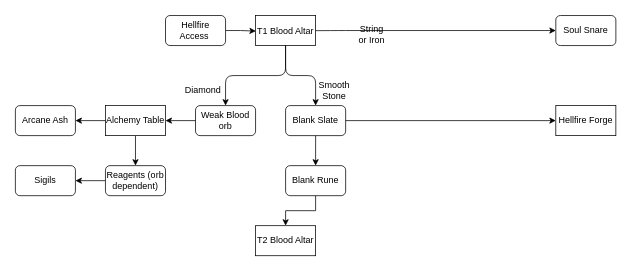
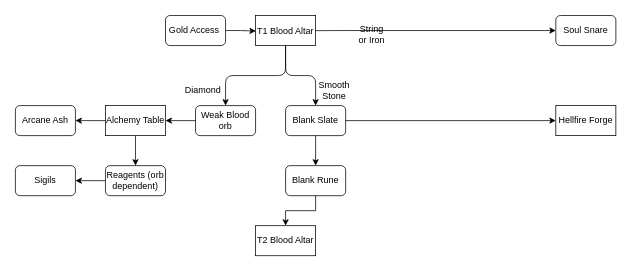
node "Hellfire Access": label "Hellfire Access" -> "Gold Access"
